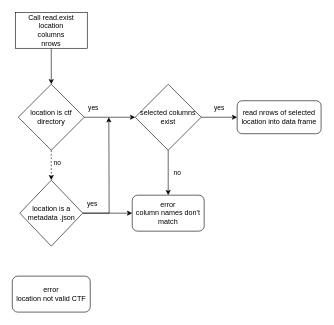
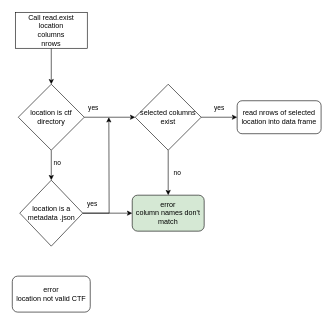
edge "location is ctf directory" -> "location is a metadata .json": style dashed -> solid
node "error column names don't match": fillcolor #ffffff -> #d5e8d4
